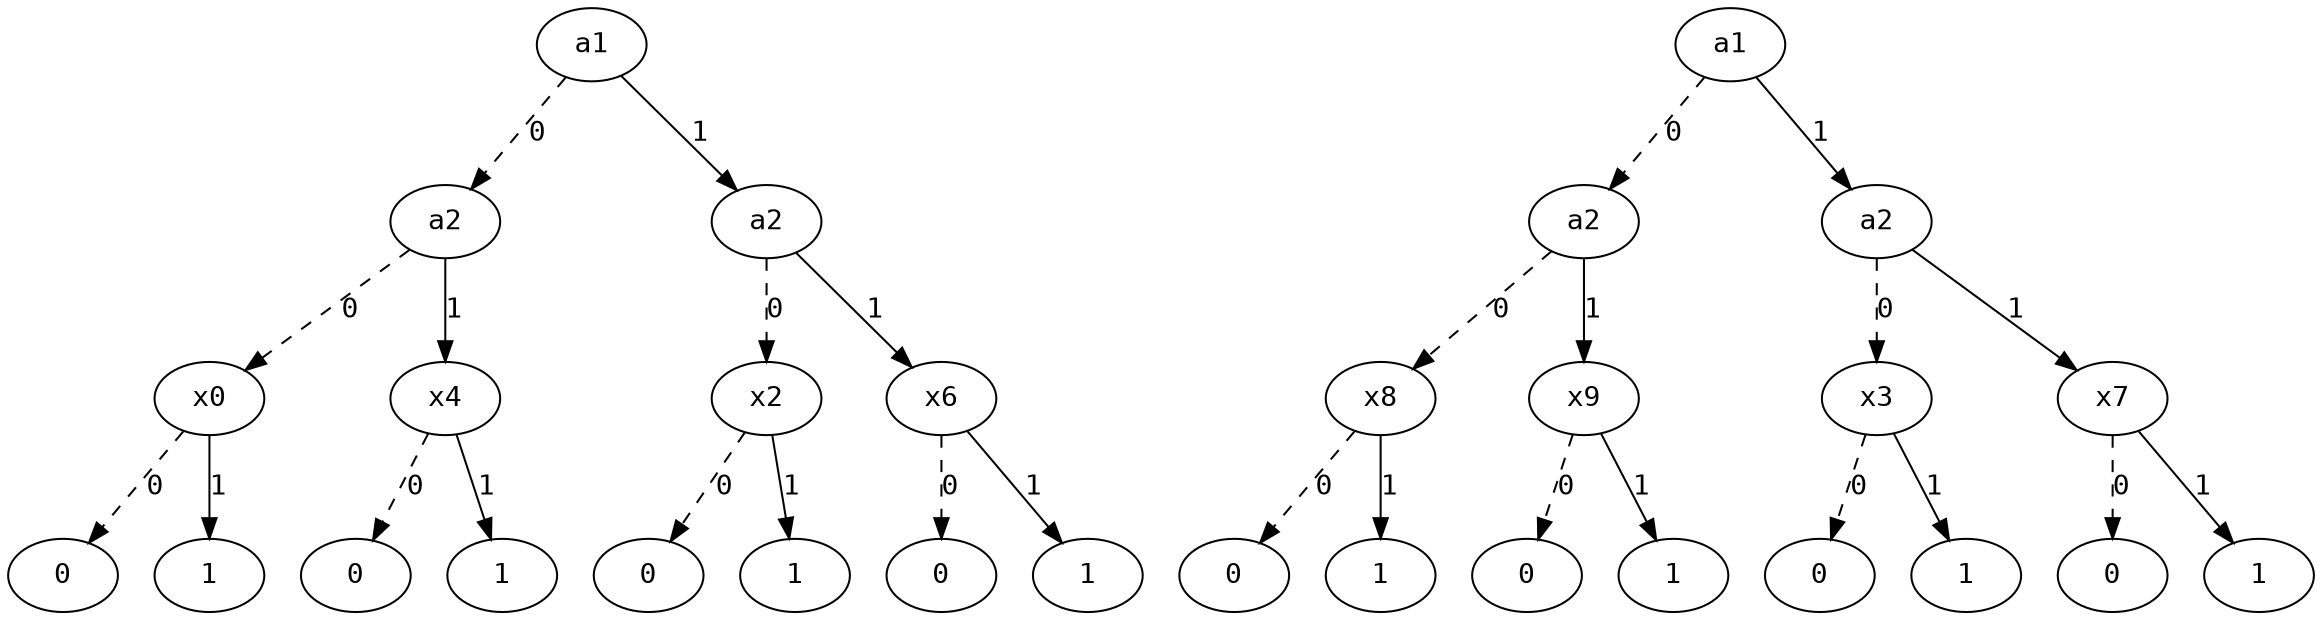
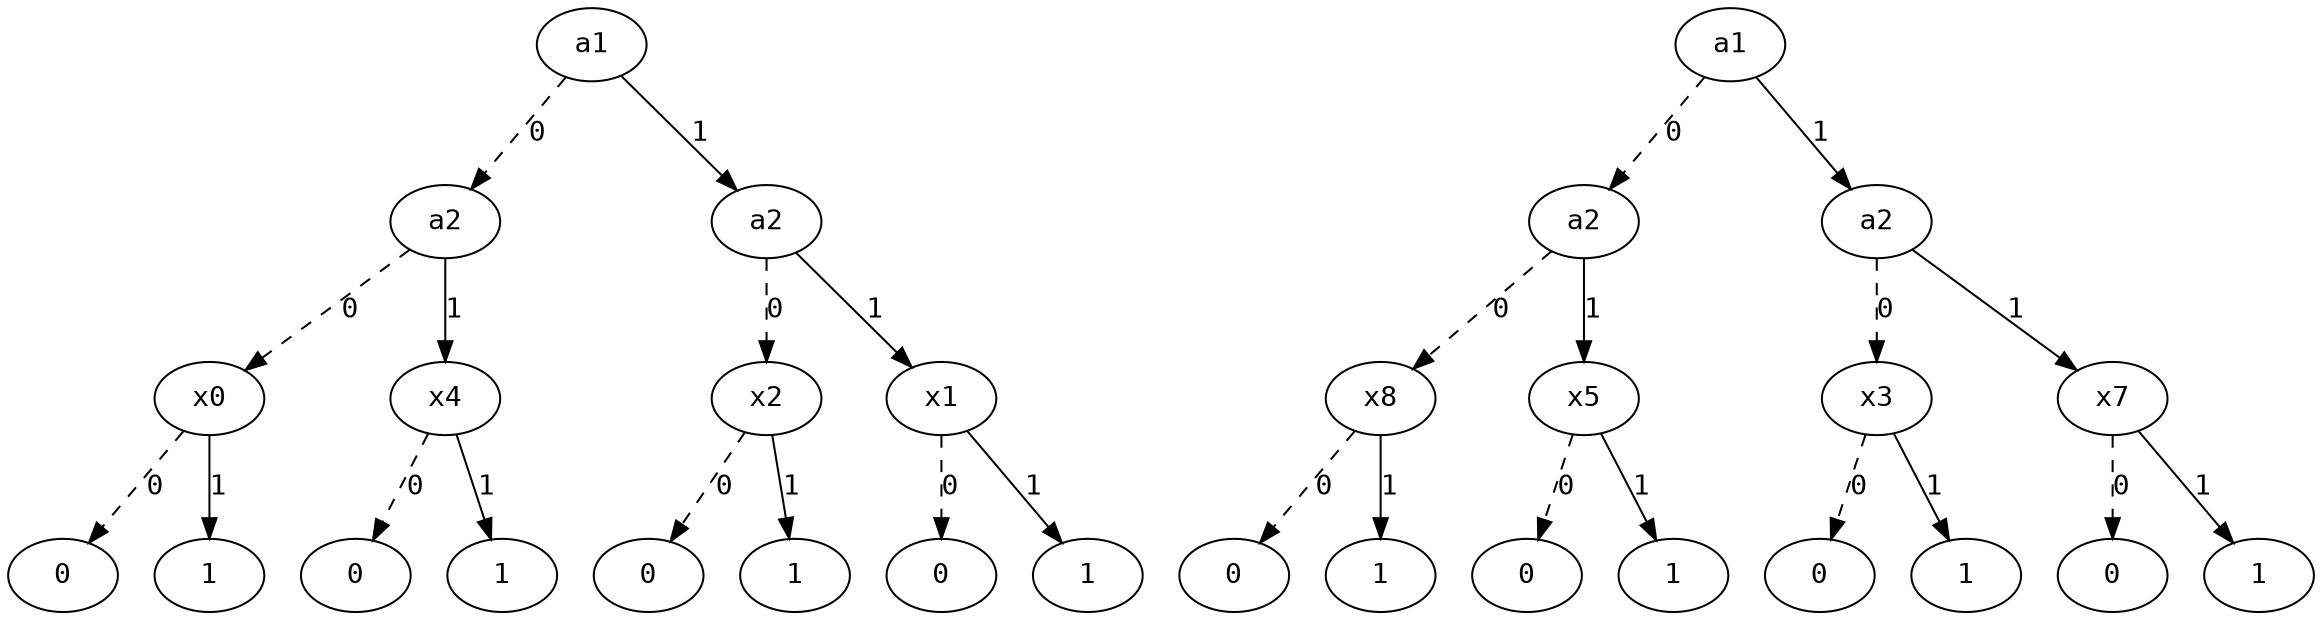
node "x6": label "x6" -> "x1"
node "x9": label "x9" -> "x5"
